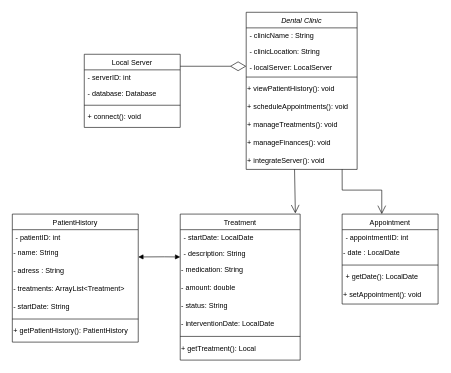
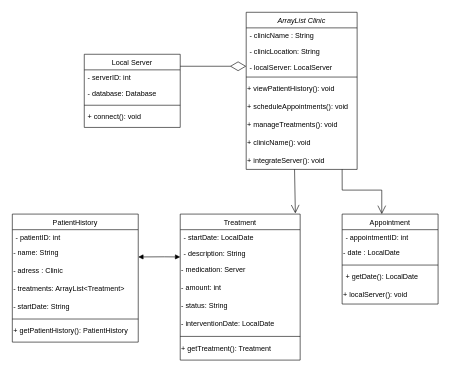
node "Dental Clinic": label "Dental Clinic" -> "ArrayList Clinic"
node "+ manageFinances(): void": label "+ manageFinances(): void" -> "+ clinicName(): void"
node "- medication: String": label "- medication: String" -> "- medication: Server"
node "- adress : String": label "- adress : String" -> "- adress : Clinic"
node "- amount: double": label "- amount: double" -> "- amount: int"
node "+ setAppointment(): void": label "+ setAppointment(): void" -> "+ localServer(): void"
node "+ getTreatment(): Local": label "+ getTreatment(): Local" -> "+ getTreatment(): Treatment"
